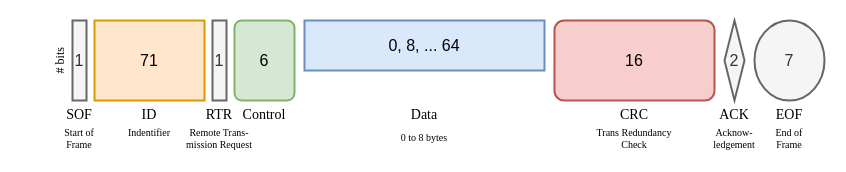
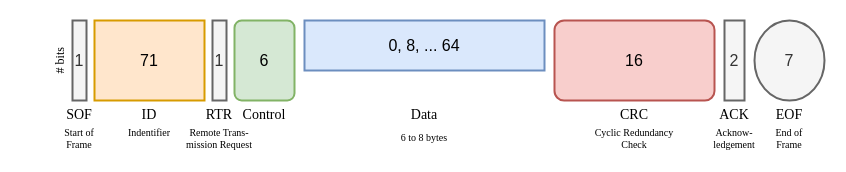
node "2": shape diamond -> rectangle
node "0 to 8 bytes": label "0 to 8 bytes" -> "6 to 8 bytes"
node "Trans Redundancy Check": label "Trans Redundancy Check" -> "Cyclic Redundancy Check"
